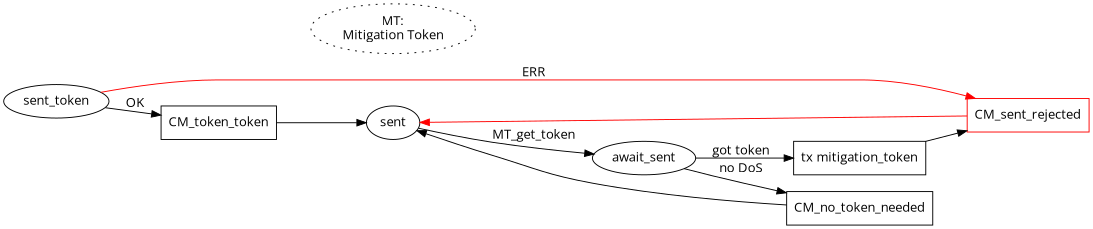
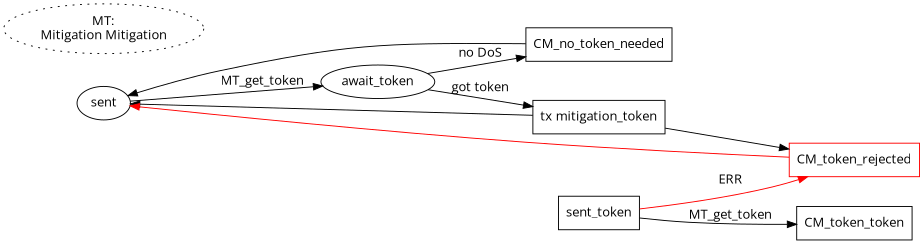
node "MT: Mitigation Token": label "MT: Mitigation Token" -> "MT: Mitigation Mitigation"
node "sent_token": shape ellipse -> box
edge "sent_token" -> "CM_token_token": label "OK" -> "MT_get_token"
node "CM_sent_rejected": label "CM_sent_rejected" -> "CM_token_rejected"
edge "CM_token_token" -> "sent": now "tx mitigation_token" -> "sent"
node "await_sent": label "await_sent" -> "await_token"
